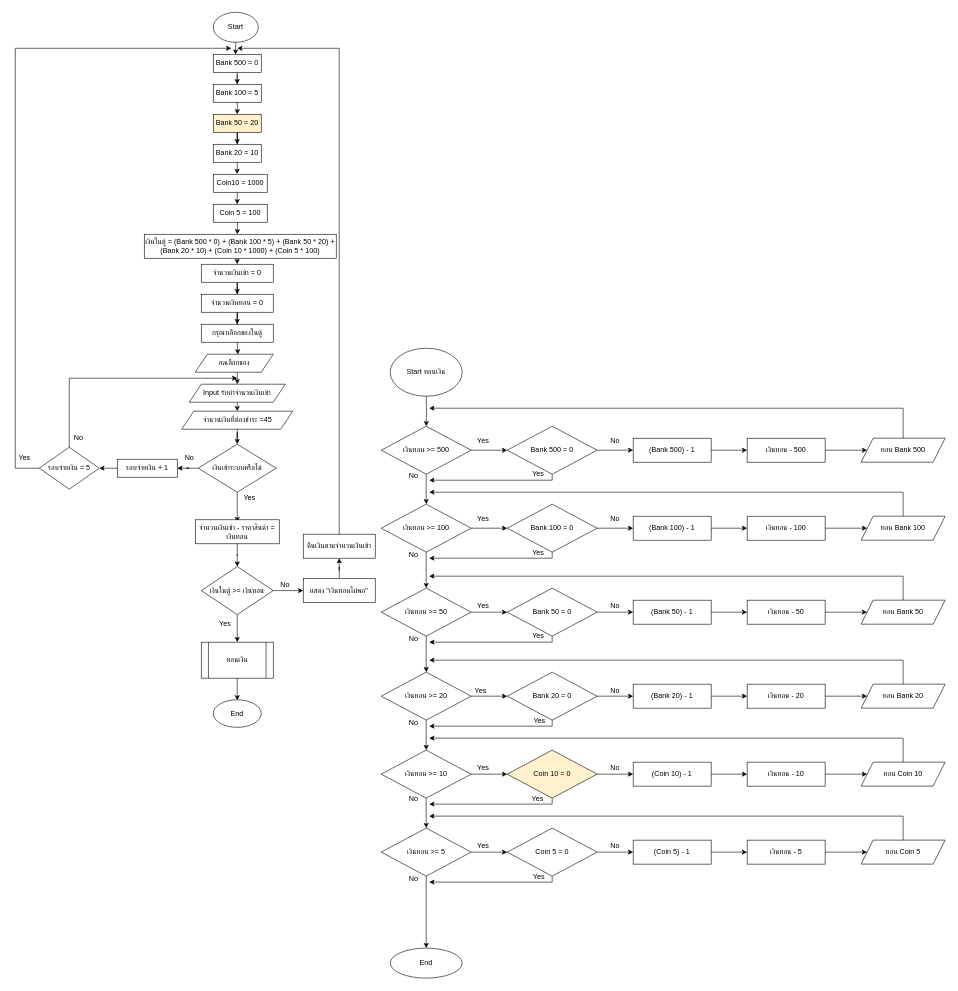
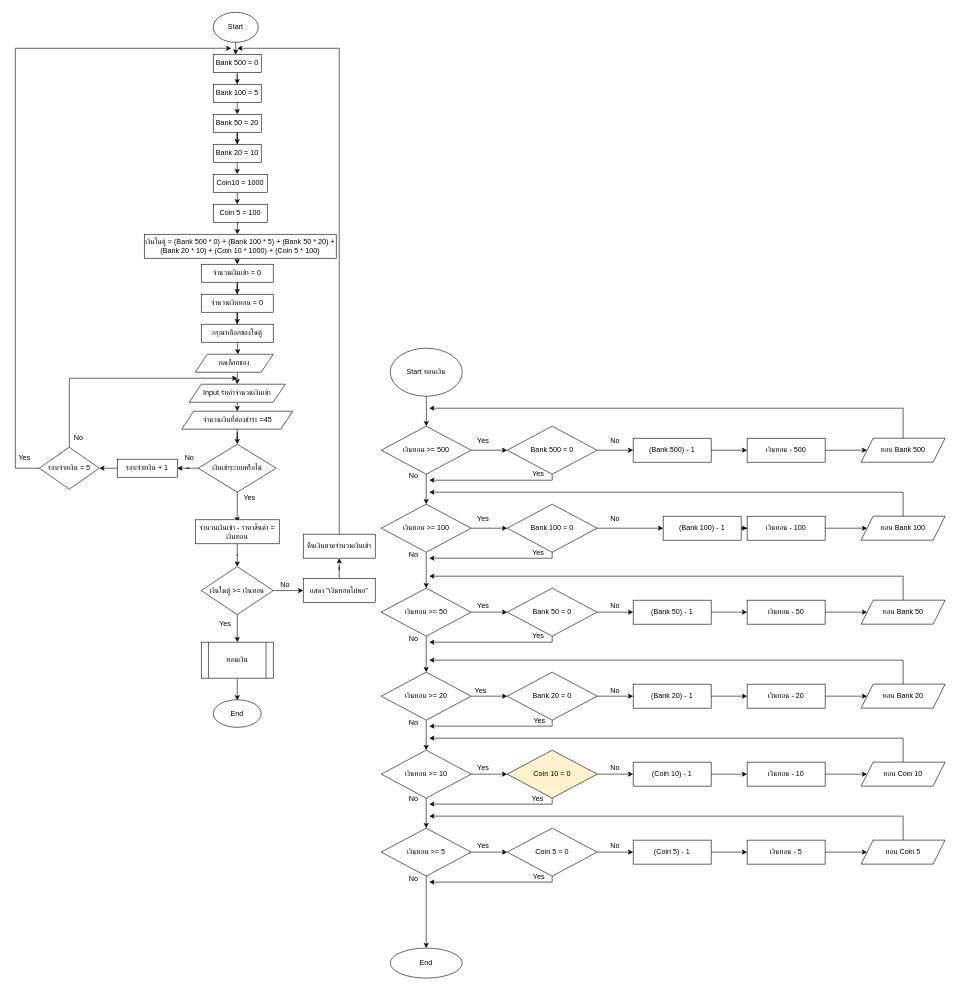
node "Bank 50 = 20": fillcolor #fff2cc -> #ffffff
node "(Bank 100) - 1": moved (672, 528) -> (702, 528)
